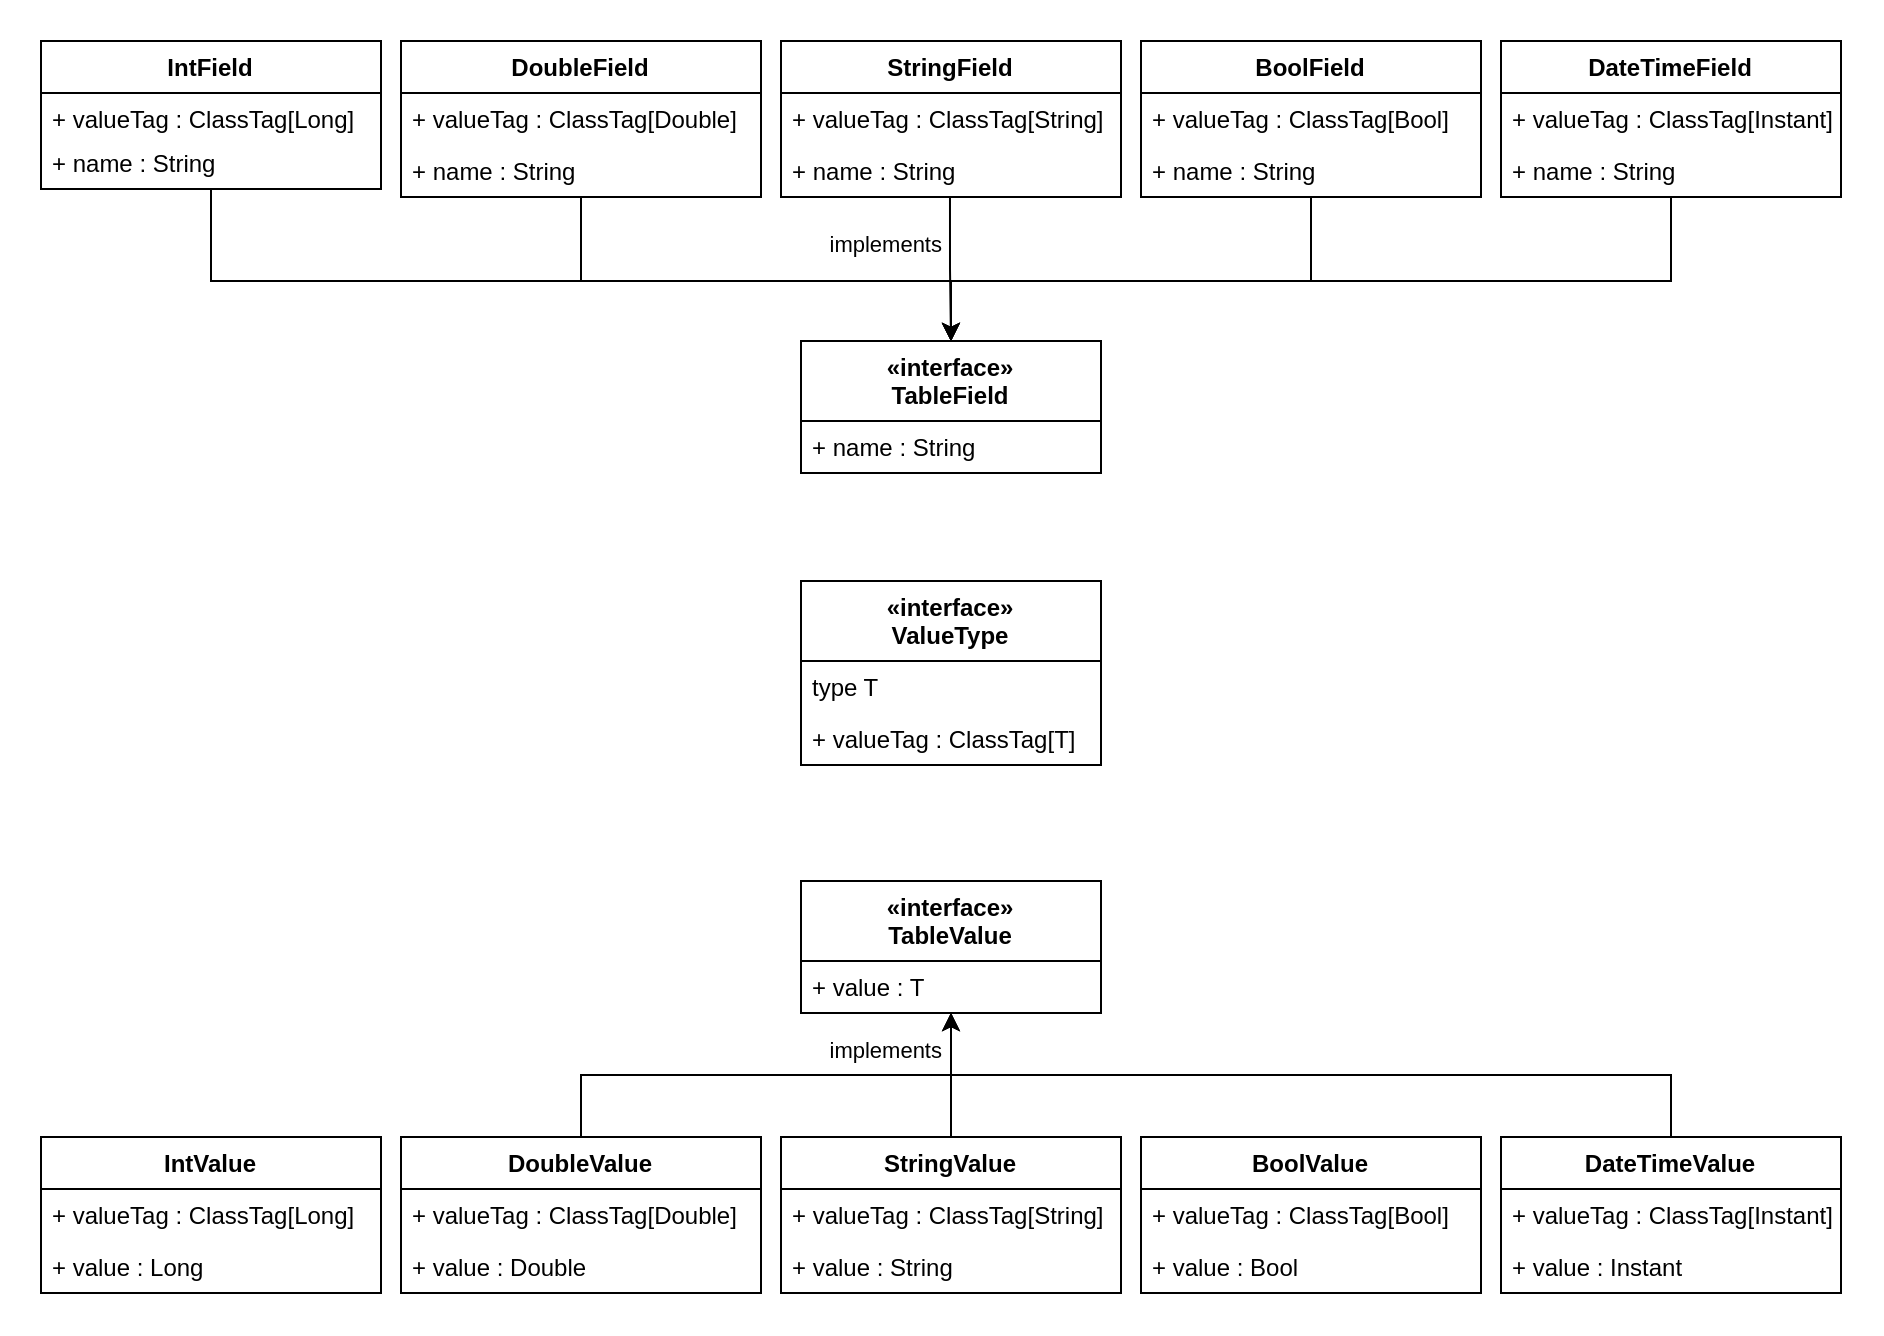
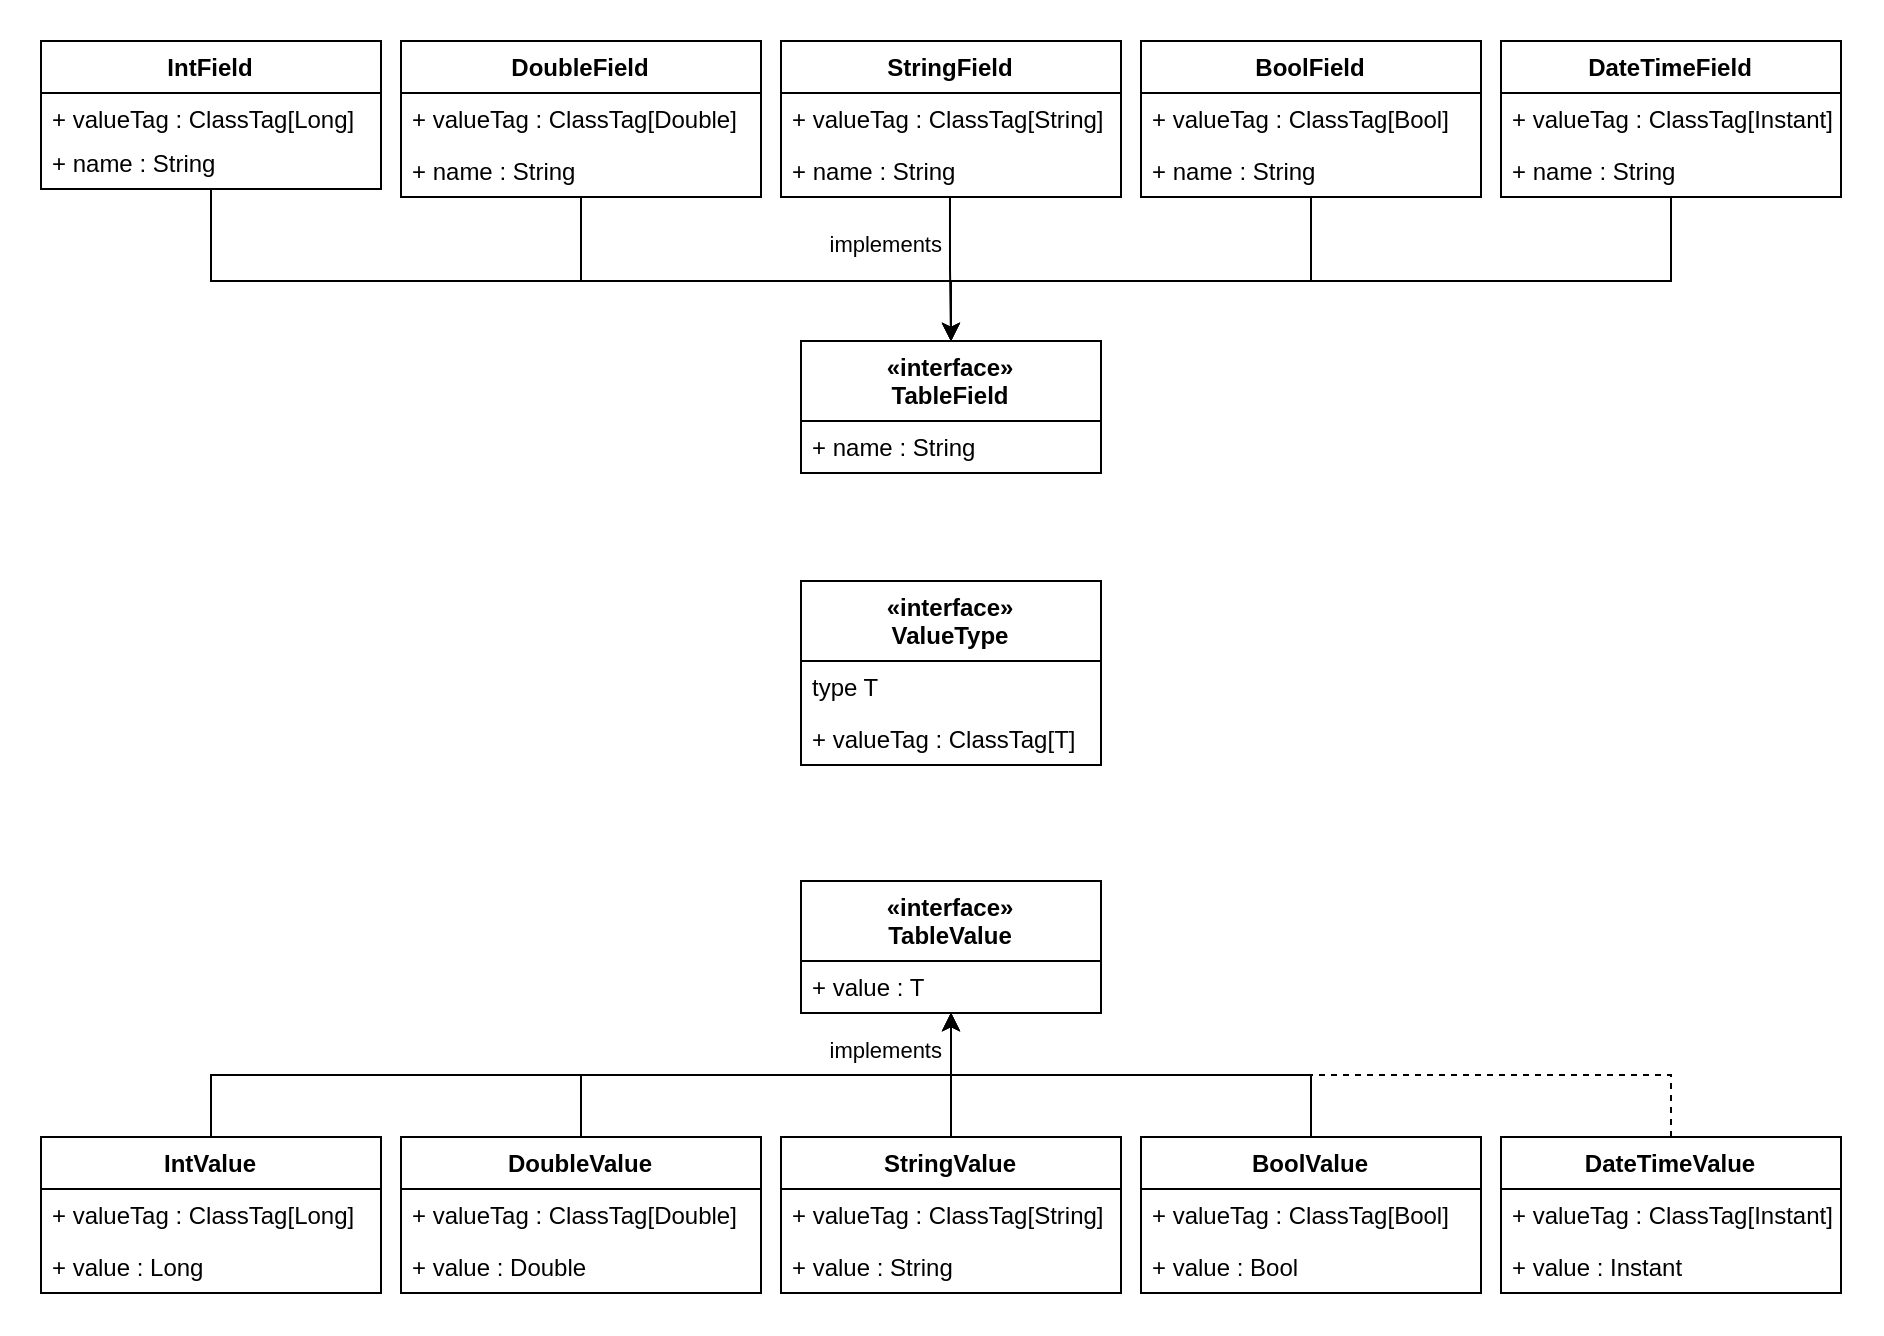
edge "IntValue" -> "«interface» TableValue": added
edge "DateTimeValue" -> "«interface» TableValue": style solid -> dashed
edge "BoolValue" -> "«interface» TableValue": added
